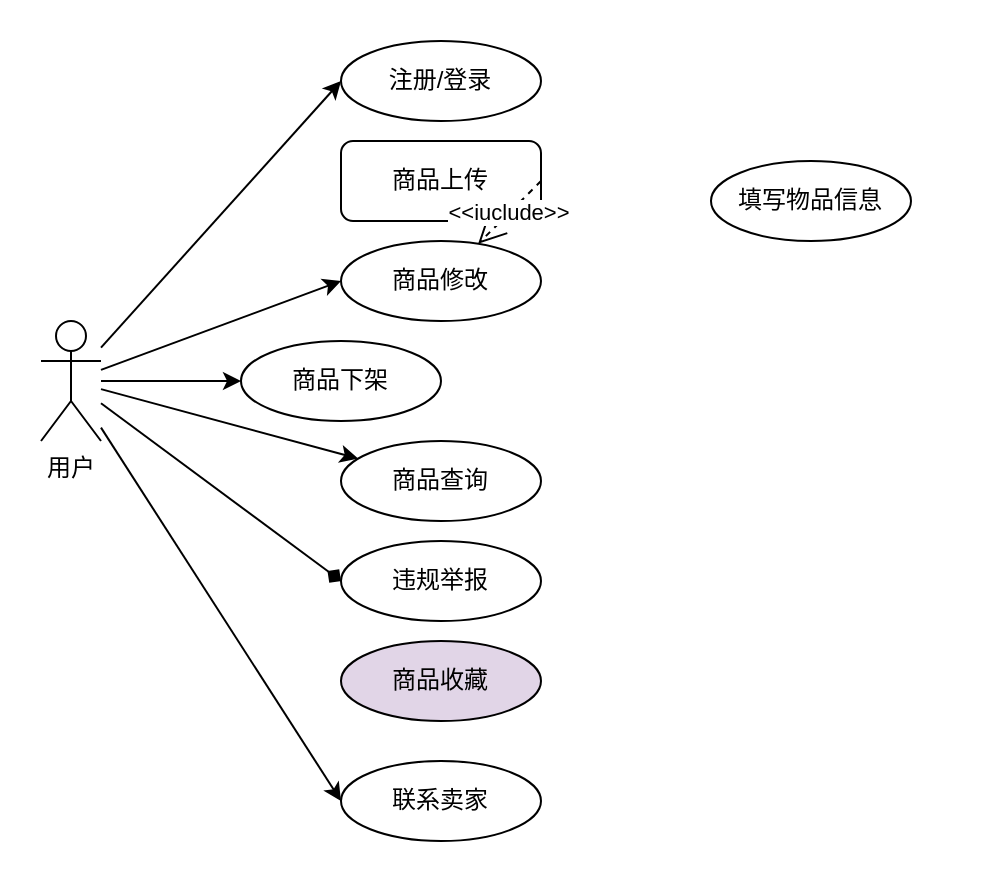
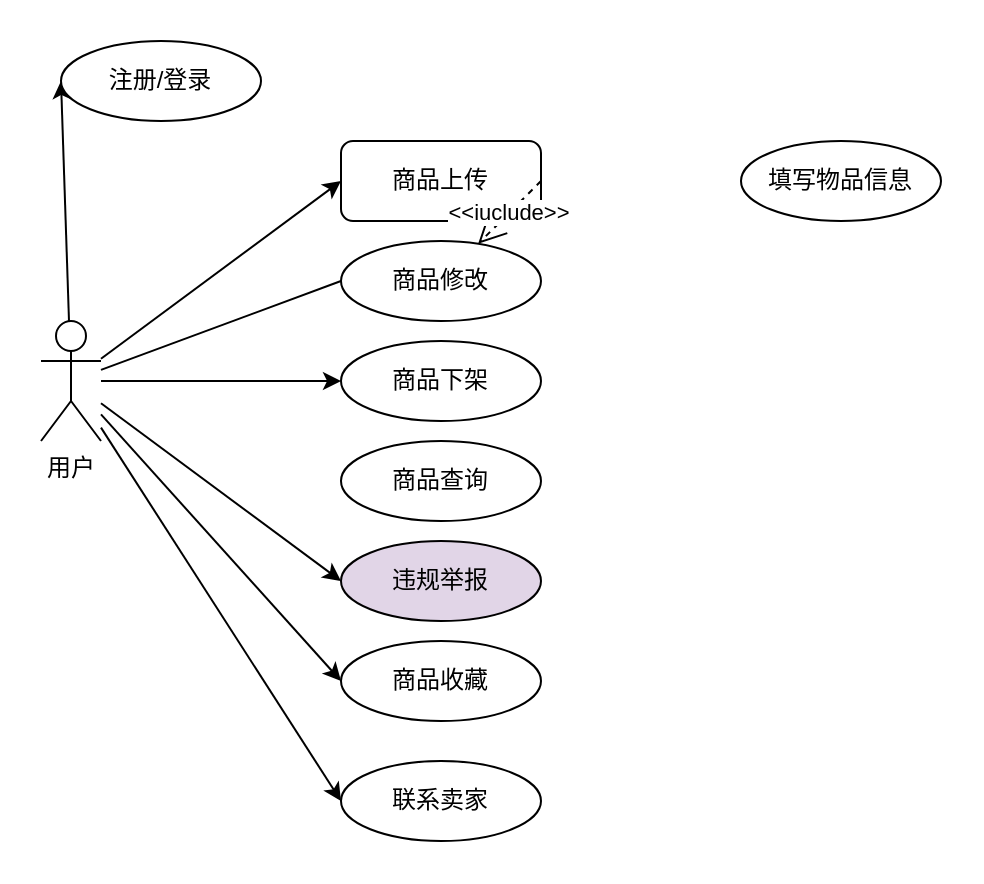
node "注册/登录": moved (441, 81) -> (161, 81)
node "填写物品信息": moved (811, 201) -> (841, 181)
edge "用户" -> "商品上传": added
edge "用户" -> "商品修改": arrowhead classic -> none
node "商品下架": moved (341, 381) -> (441, 381)
edge "用户" -> "商品查询": now "用户" -> "商品收藏"
edge "用户" -> "违规举报": arrowhead diamond -> classic
node "违规举报": fillcolor #ffffff -> #e1d5e7
node "商品收藏": fillcolor #e1d5e7 -> #ffffff
